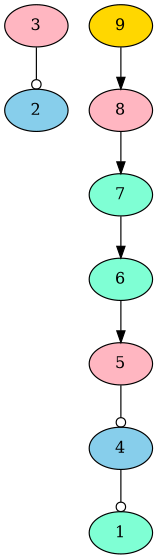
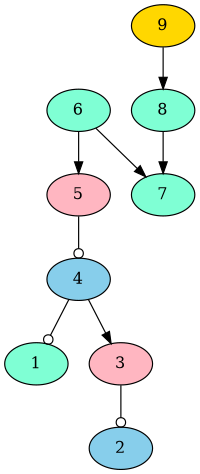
node "8": fillcolor lightpink -> aquamarine
edge "7" -> "6": reversed
edge "4" -> "3": added
